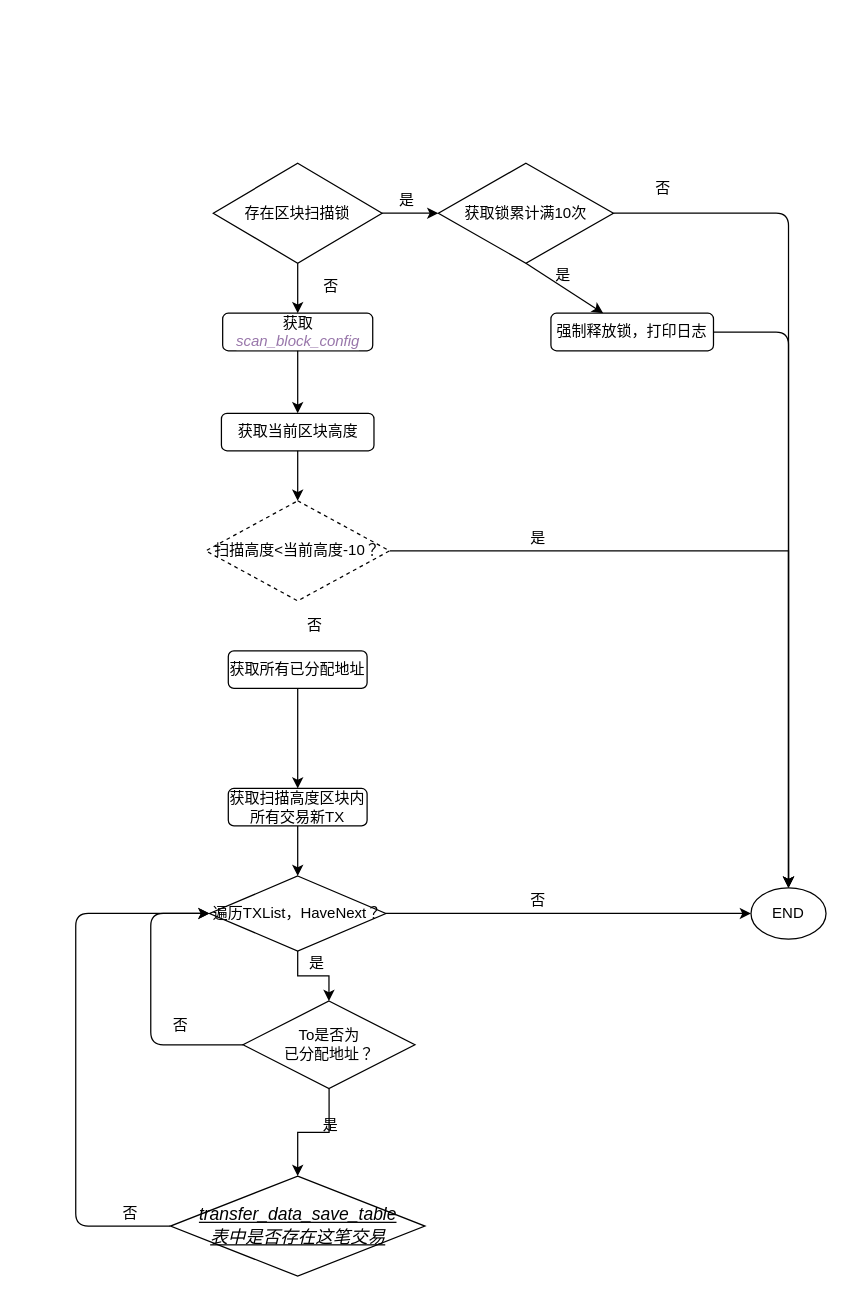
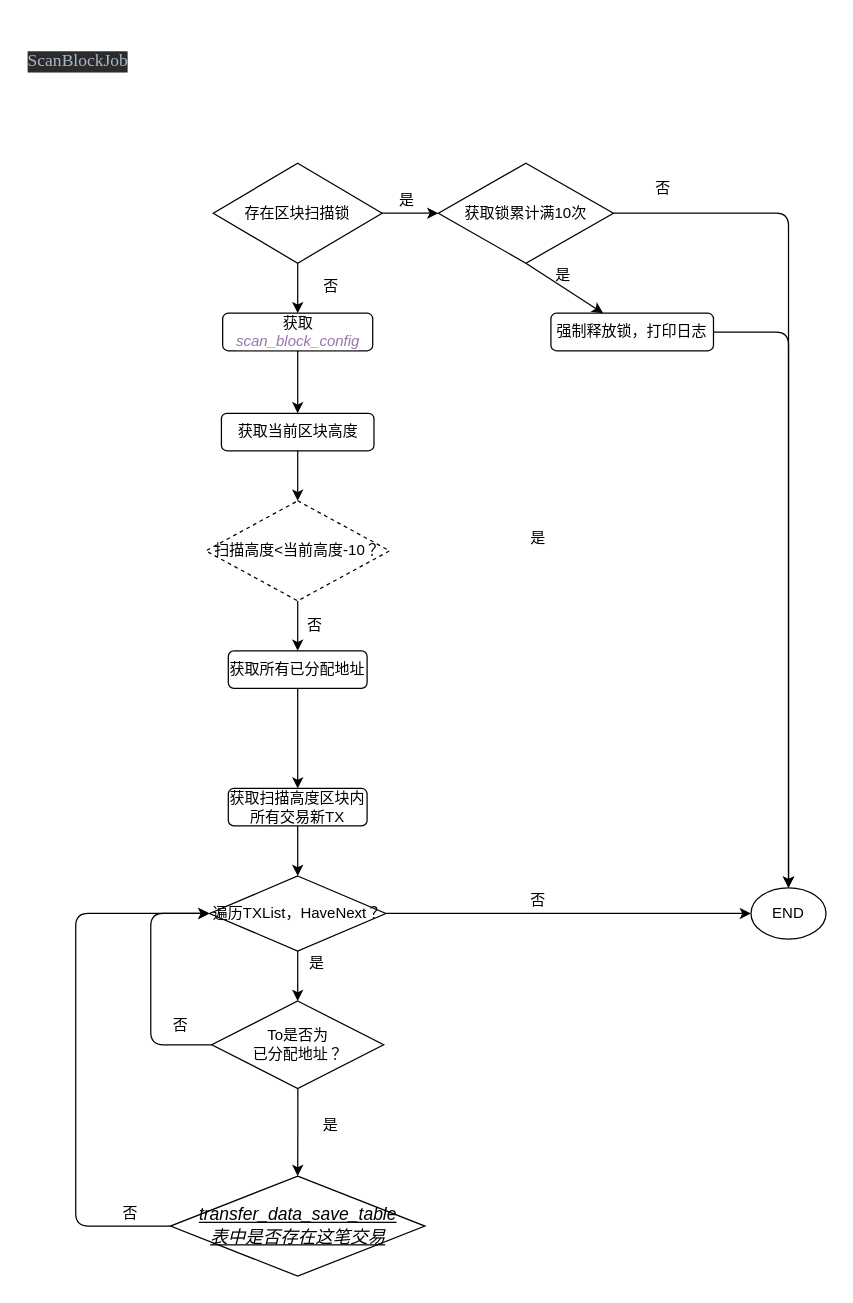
node "ScanBlockJob": added
edge "扫描高度<当前高度-10？" -> "END": now "扫描高度<当前高度-10？" -> "获取所有已分配地址"
node "To是否为 已分配地址？": moved (329, 1044) -> (298, 1044)
